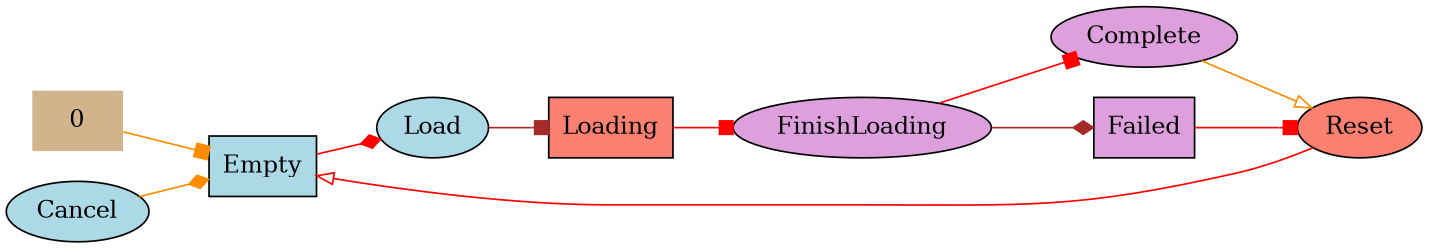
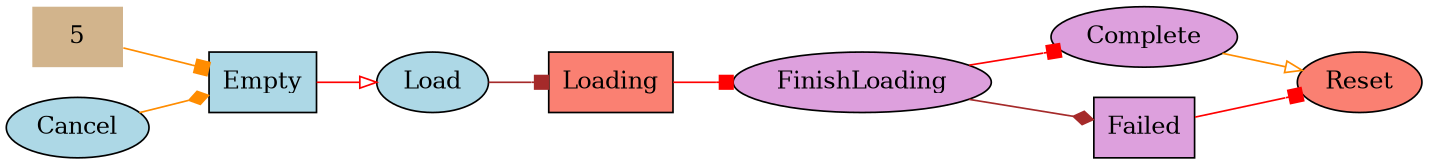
node "0": label "0" -> "5"
edge "Empty" -> "Load": arrowhead diamond -> onormal
edge "Reset" -> "Empty": removed
